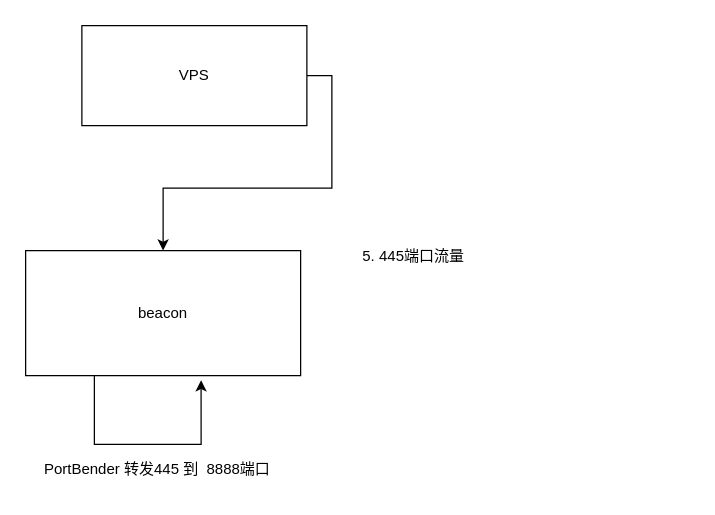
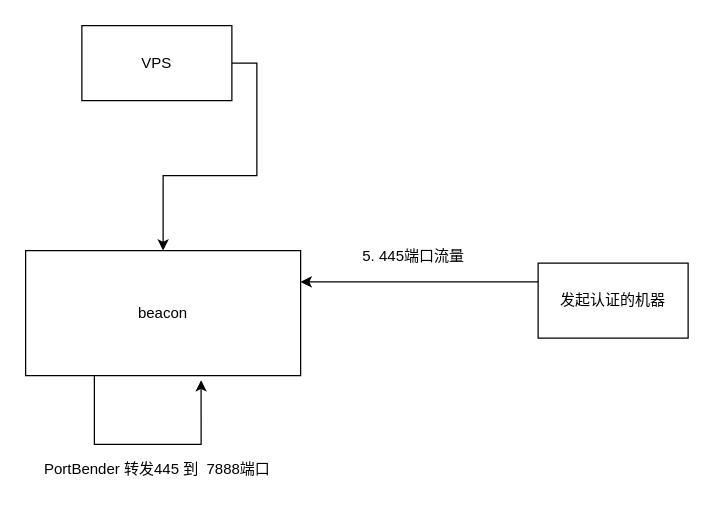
node "VPS": size 225x100 -> 150x75
edge "发起认证的机器" -> "beacon": added
node "发起认证的机器": added
node "PortBender 转发445 到 8888端口": label "PortBender 转发445 到 8888端口" -> "PortBender 转发445 到 7888端口"
